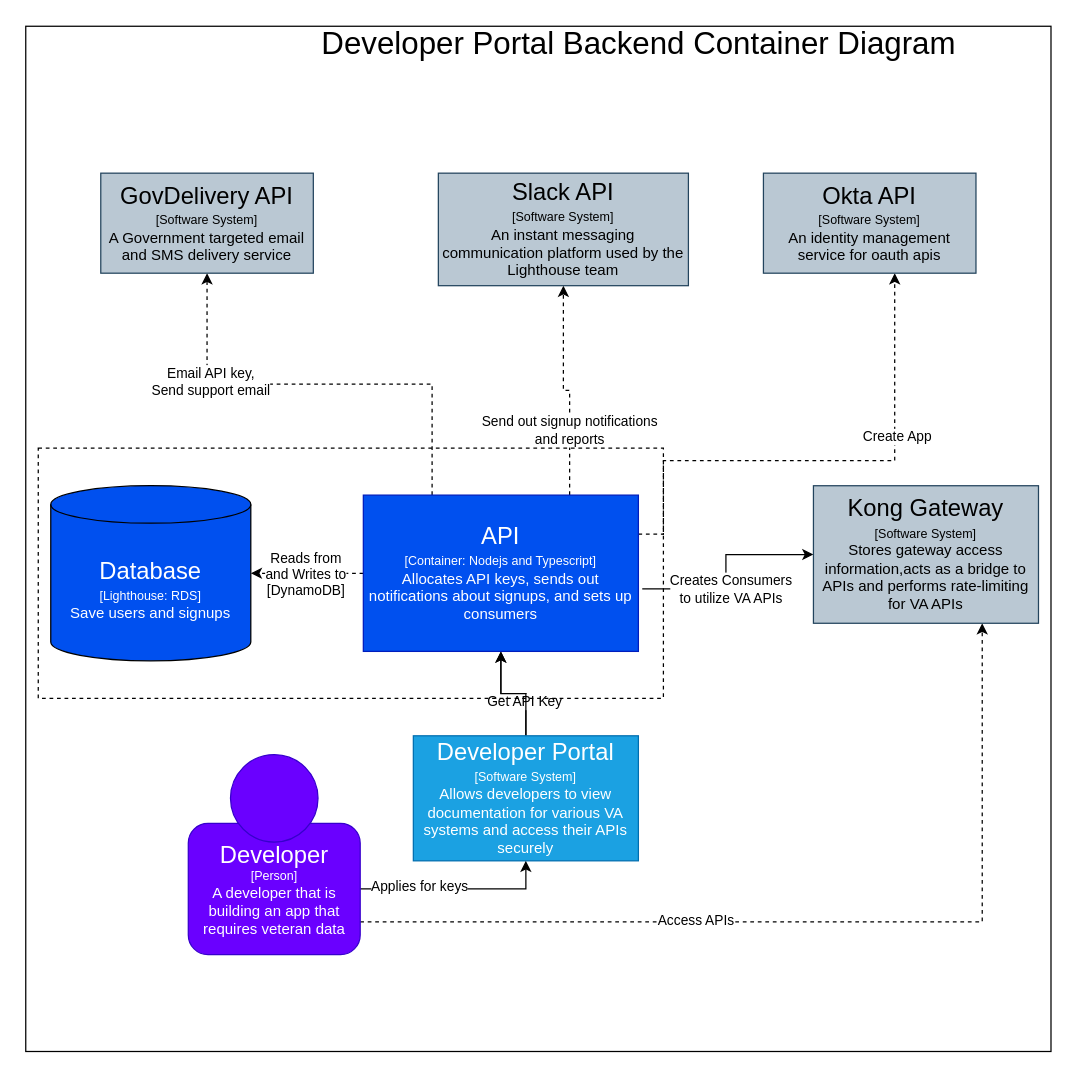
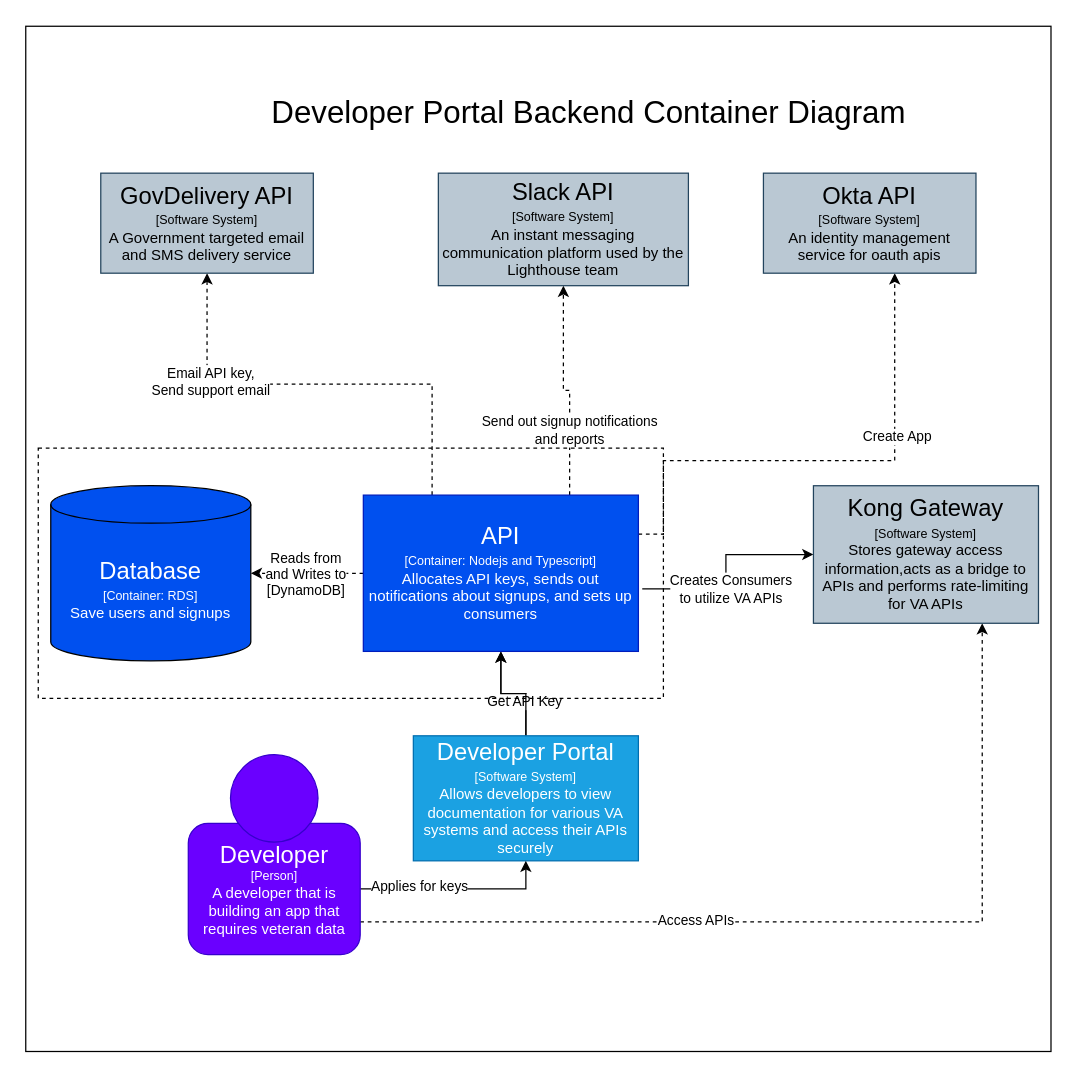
node "Developer Portal Backend Container Diagram": moved (638, 42) -> (588, 111)
node "Database [Lighthouse: RDS] Save users and signups": label "Database [Lighthouse: RDS] Save users and signups" -> "Database [Container: RDS] Save users and signups"
